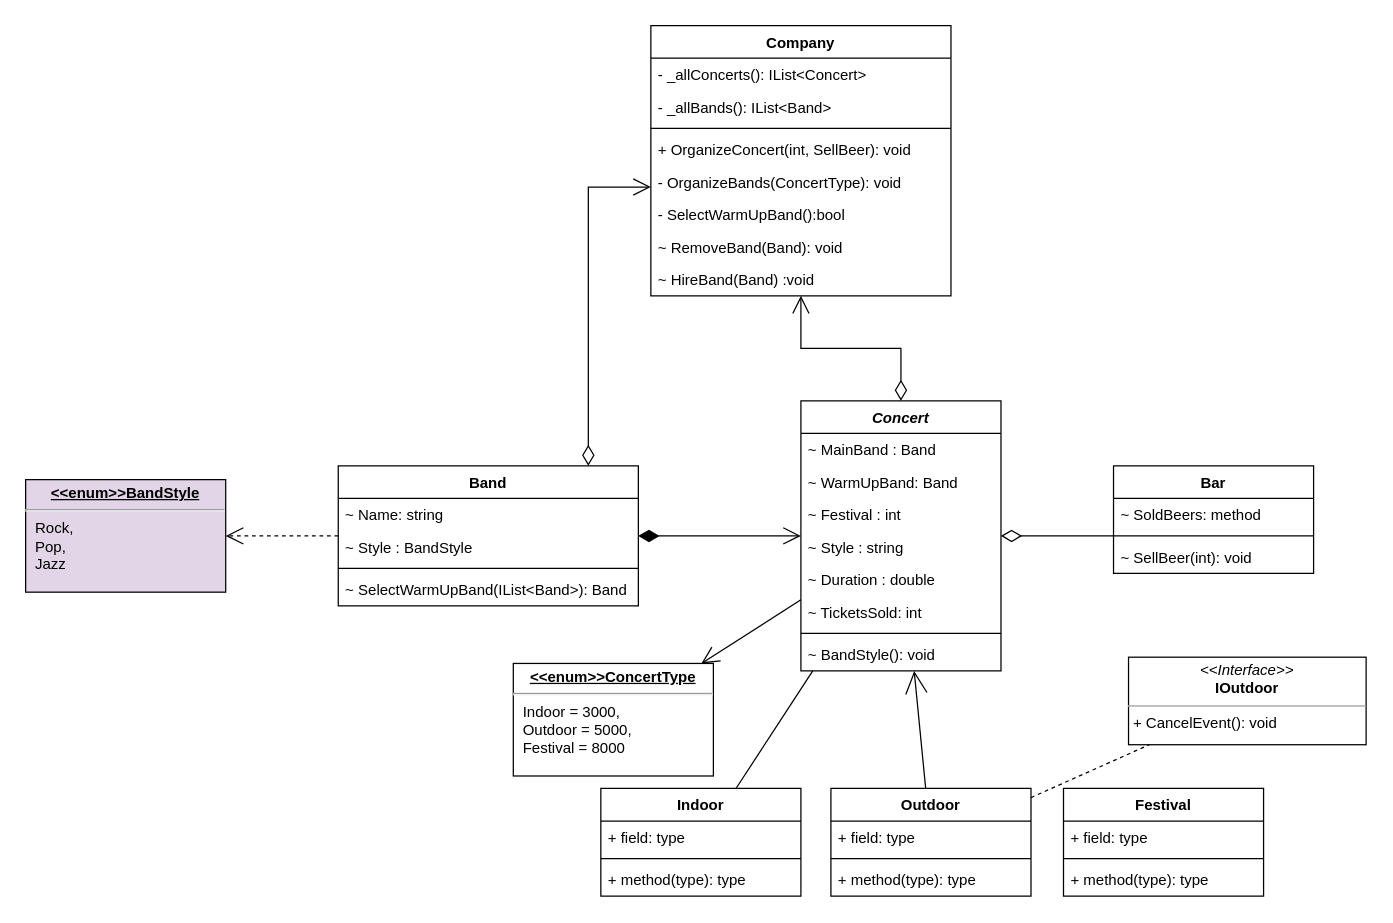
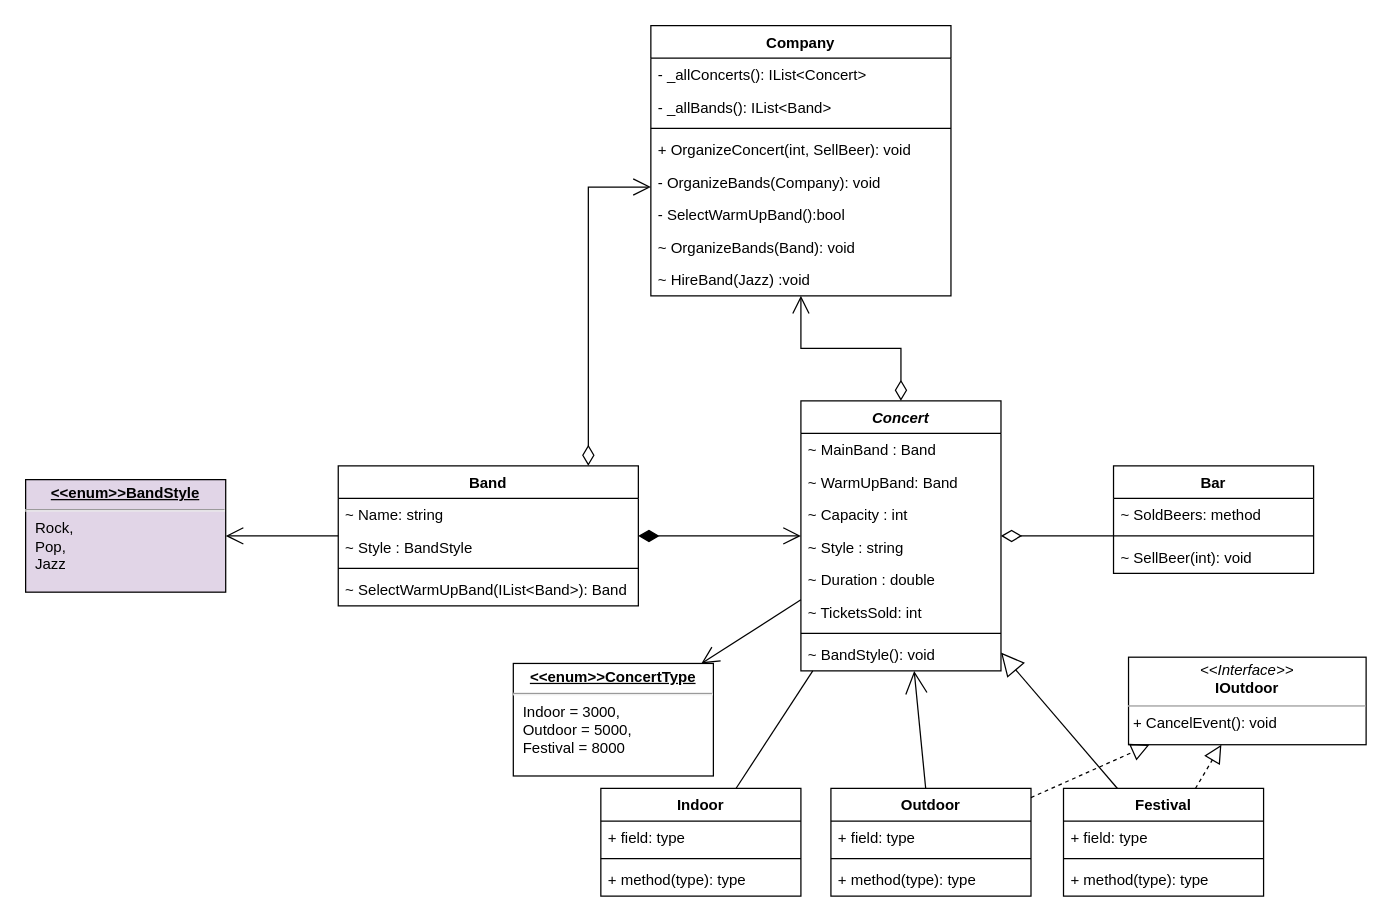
node "- OrganizeBands(ConcertType): void": label "- OrganizeBands(ConcertType): void" -> "- OrganizeBands(Company): void"
node "~ RemoveBand(Band): void": label "~ RemoveBand(Band): void" -> "~ OrganizeBands(Band): void"
node "~ HireBand(Band) :void": label "~ HireBand(Band) :void" -> "~ HireBand(Jazz) :void"
node "~ Festival : int": label "~ Festival : int" -> "~ Capacity : int"
edge "Band" -> "<<enum>>BandStyle Rock, Pop, Jazz": style dashed -> solid
edge "Festival" -> "Concert": added
edge "<<Interface>> IOutdoor + CancelEvent(): void" -- "Outdoor": arrowhead none -> block
edge "Festival" -> "<<Interface>> IOutdoor + CancelEvent(): void": added
